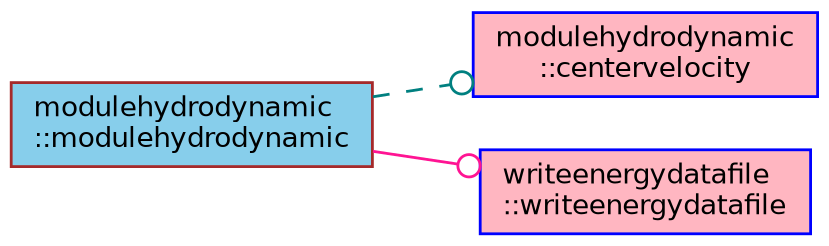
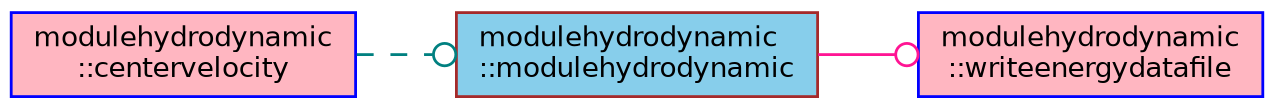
edge "modulehydrodynamic ::modulehydrodynamic" -> "modulehydrodynamic ::centervelocity": reversed
node "writeenergydatafile ::writeenergydatafile": label "writeenergydatafile ::writeenergydatafile" -> "modulehydrodynamic ::writeenergydatafile"
